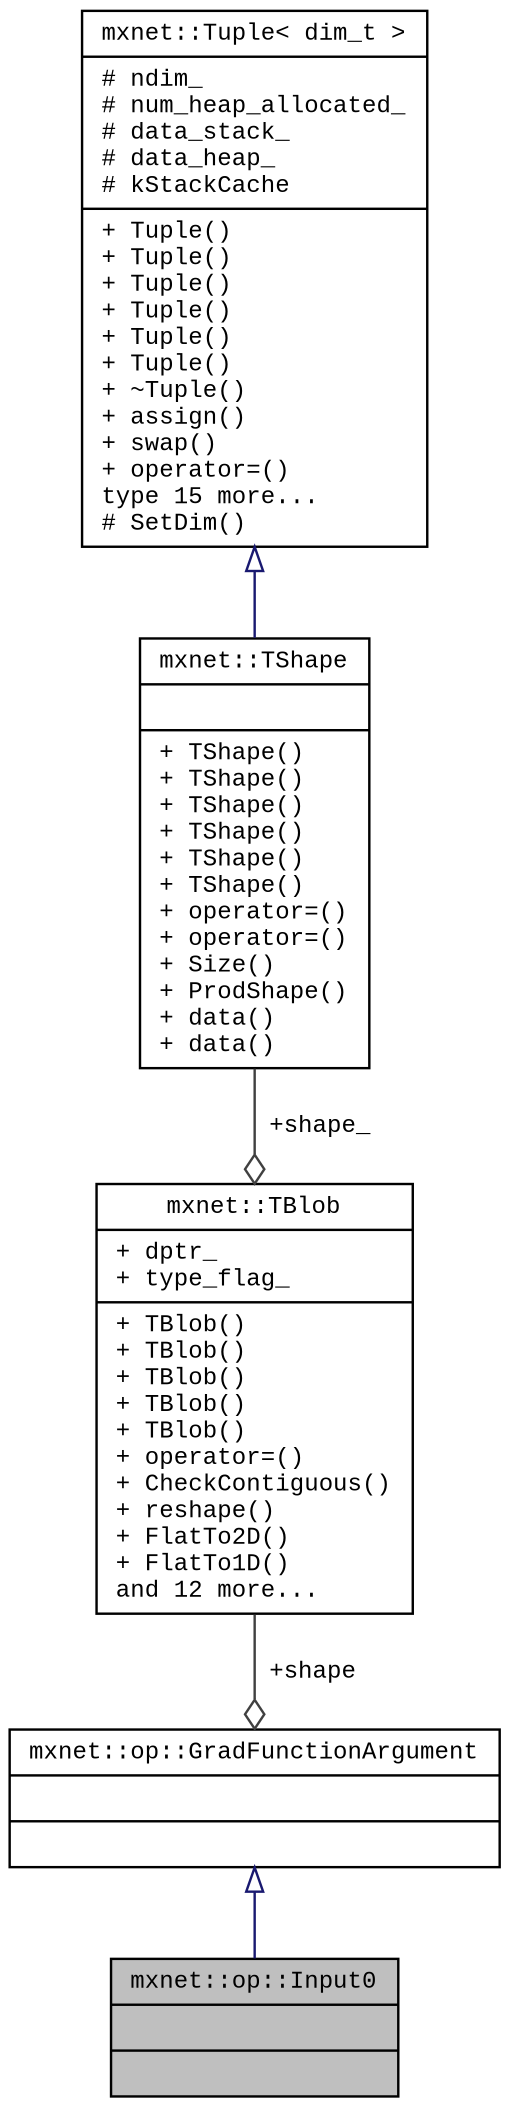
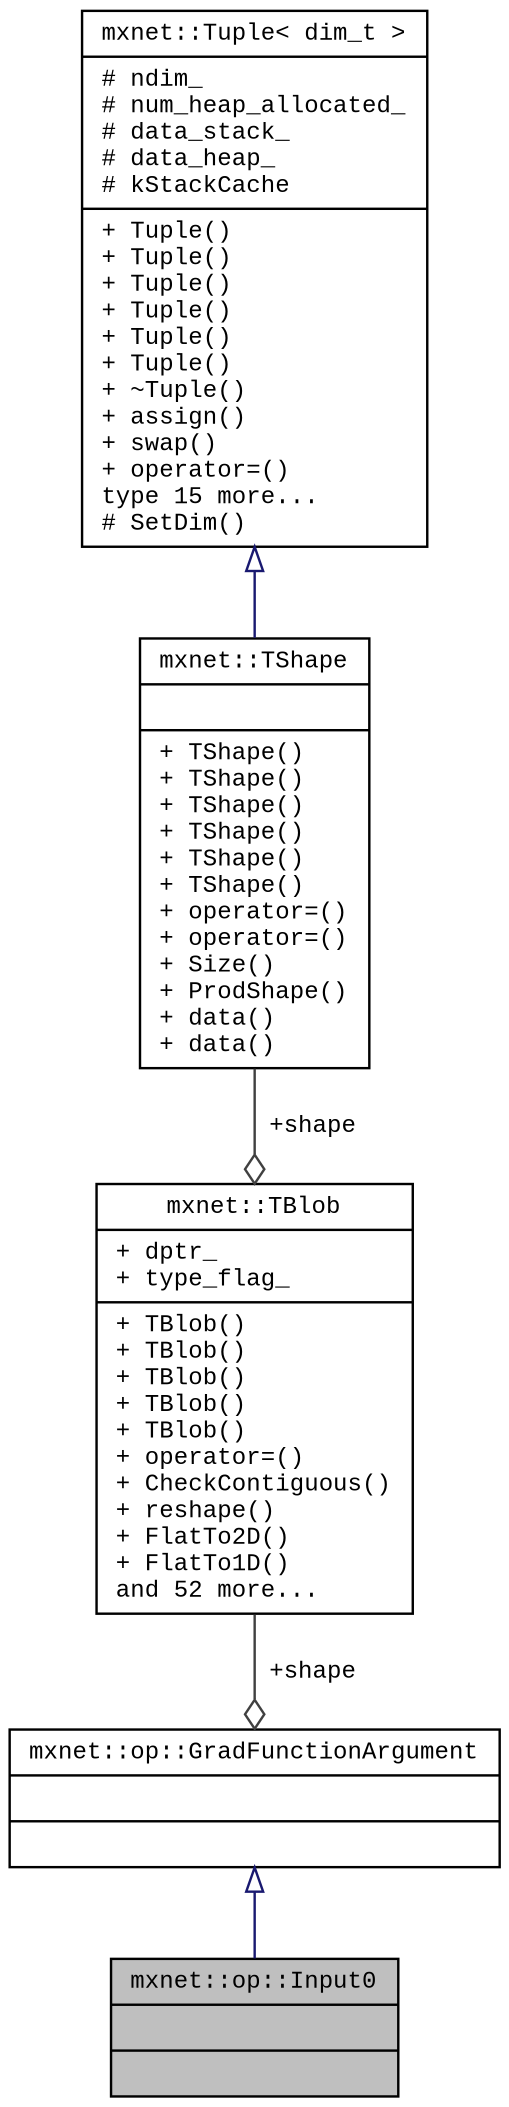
edge "mxnet::TShape" -> "mxnet::TBlob": label " +shape_" -> " +shape"
node "mxnet::TBlob": text "and 12 more..." -> "and 52 more..."
